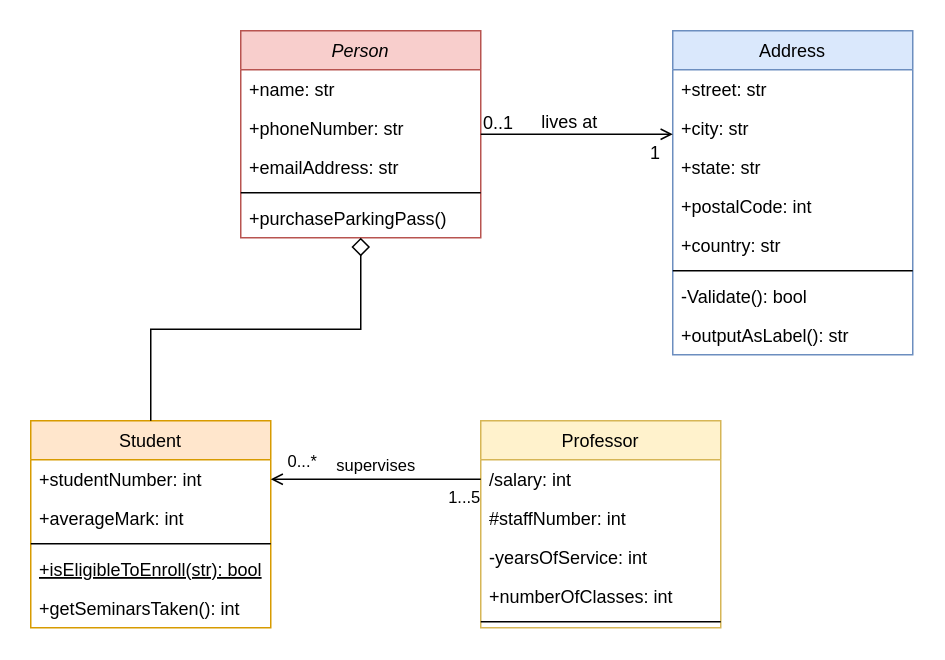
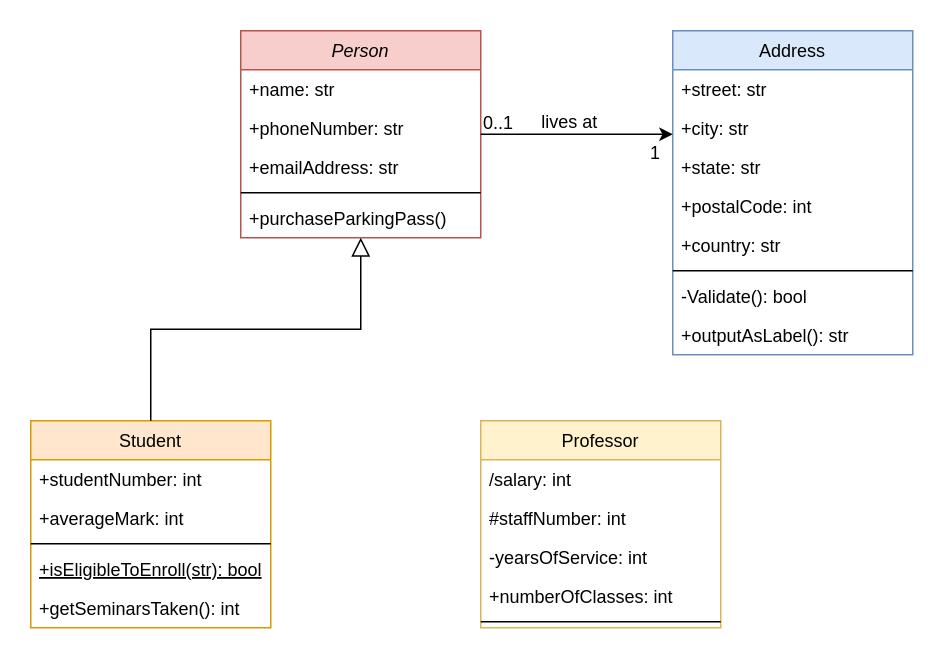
edge "Person" -> "Address": arrowhead open -> classic
edge "Student" -> "Person": arrowhead diamond -> block
edge "/salary: int" -> "+studentNumber: int": removed, labels "1...5", "supervises", "0...*"
